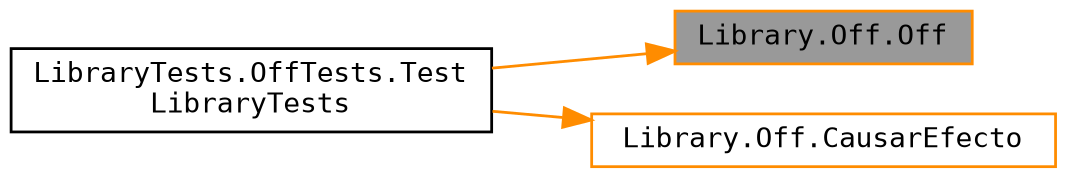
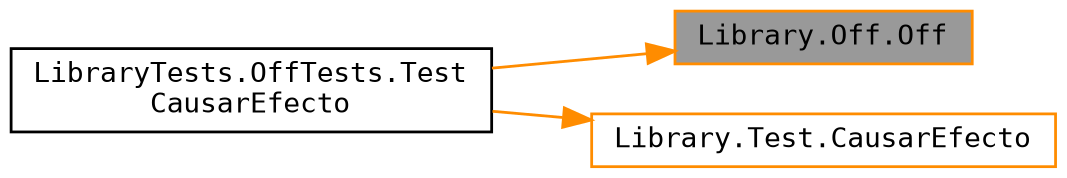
node "LibraryTests.OffTests.Test LibraryTests": label "LibraryTests.OffTests.Test LibraryTests" -> "LibraryTests.OffTests.Test CausarEfecto"
node "Library.Off.CausarEfecto": label "Library.Off.CausarEfecto" -> "Library.Test.CausarEfecto"
